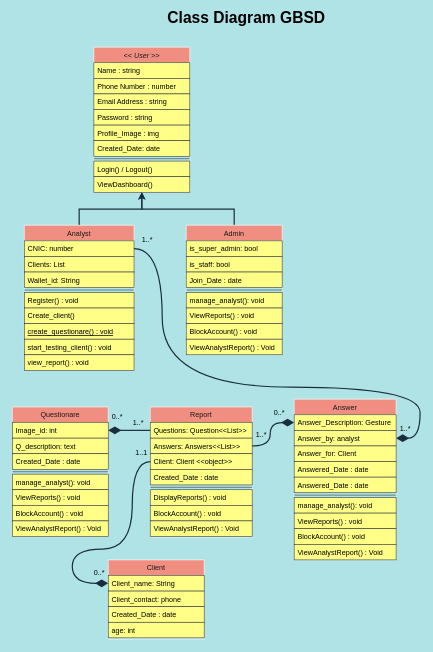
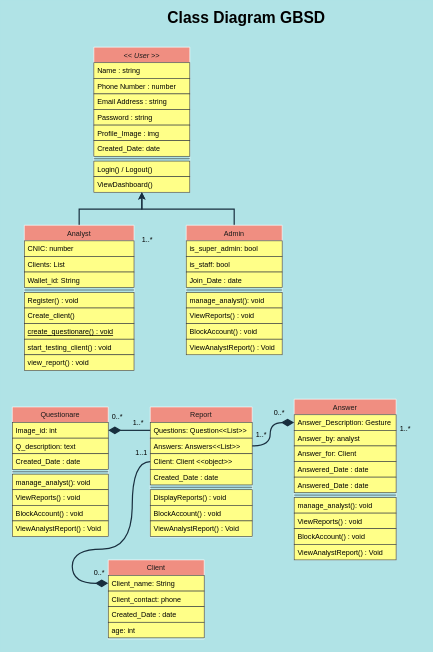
edge "CNIC: number" -> "Answer_by: analyst": removed
